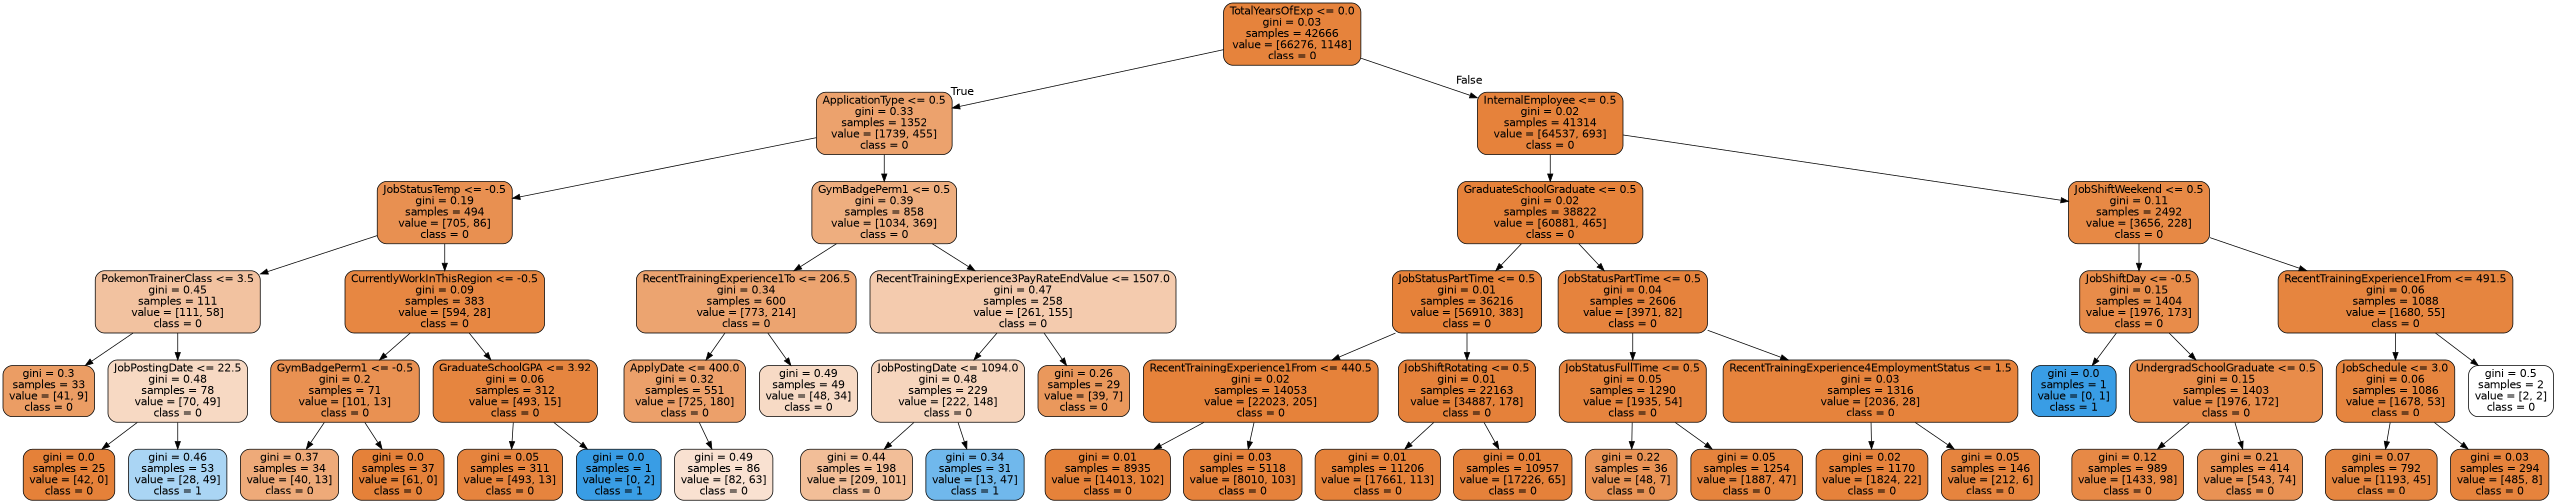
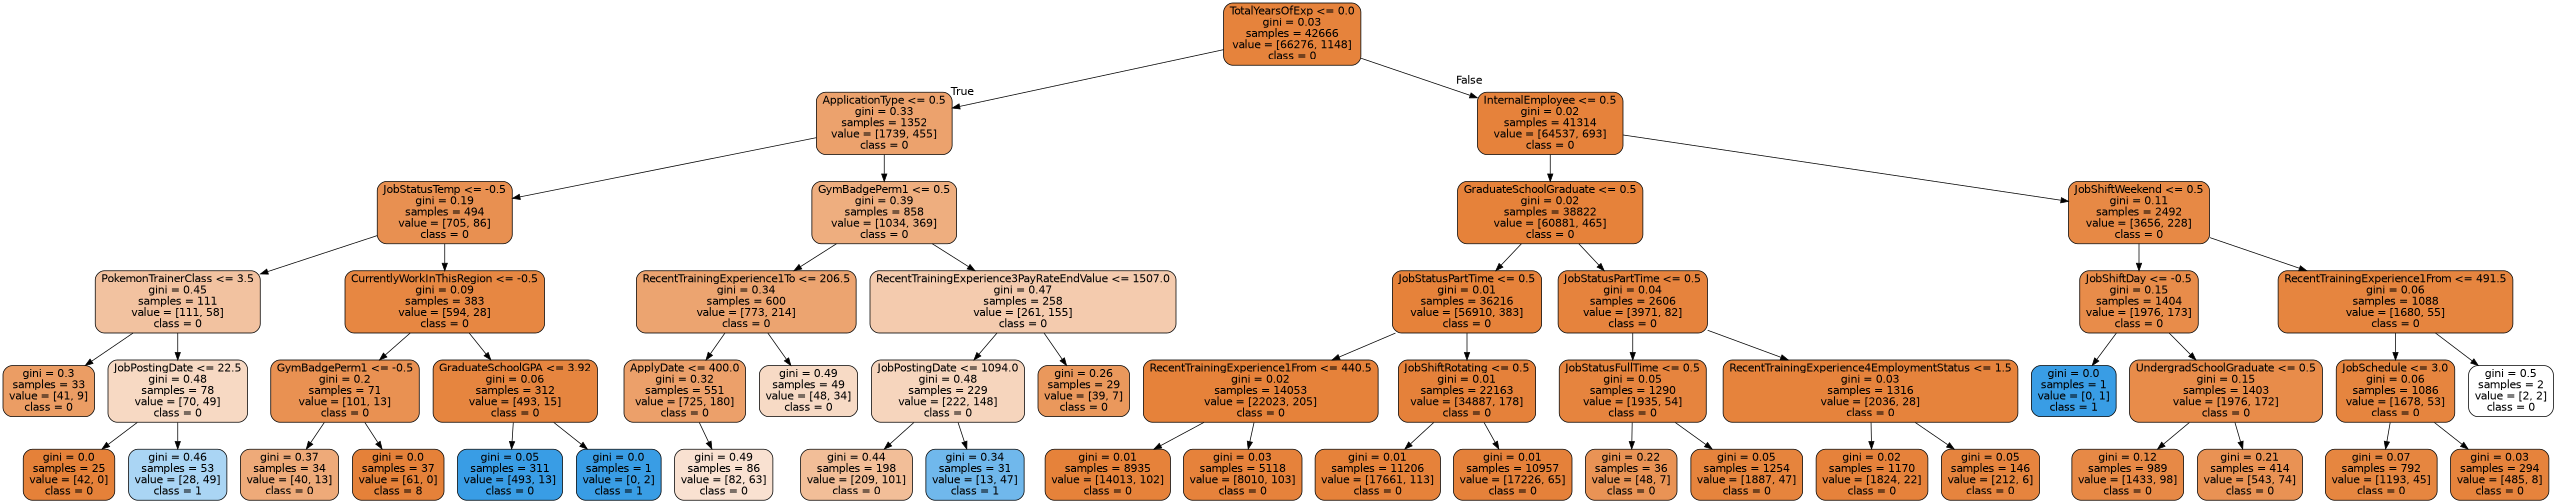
node "gini = 0.0 samples = 37 value = [61, 0] class = 0": label "gini = 0.0 samples = 37 value = [61, 0] class = 0" -> "gini = 0.0 samples = 37 value = [61, 0] class = 8"
node "gini = 0.05 samples = 311 value = [493, 13] class = 0": fillcolor #e58139f8 -> #399de5ff
